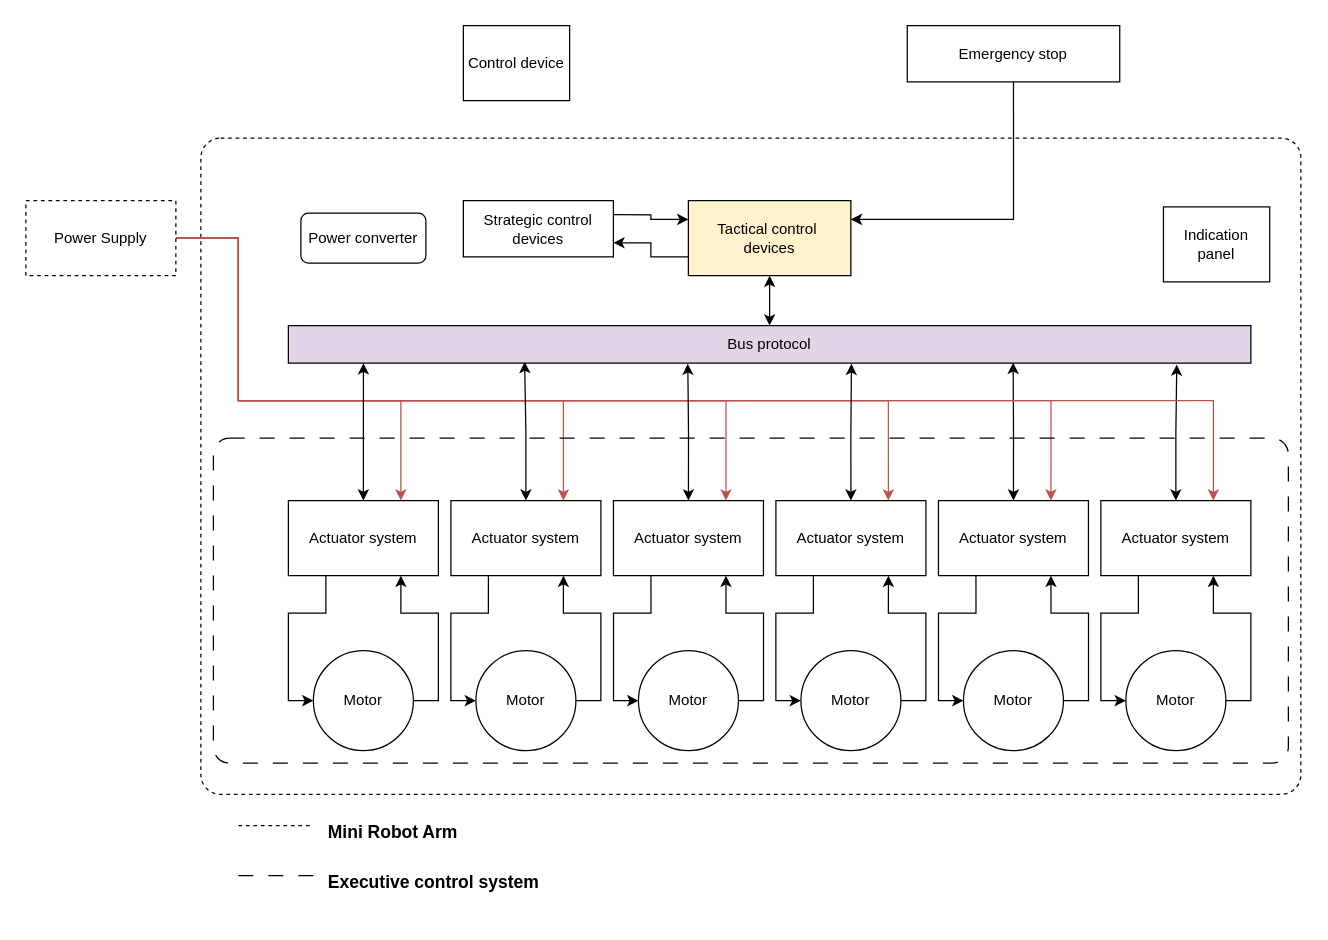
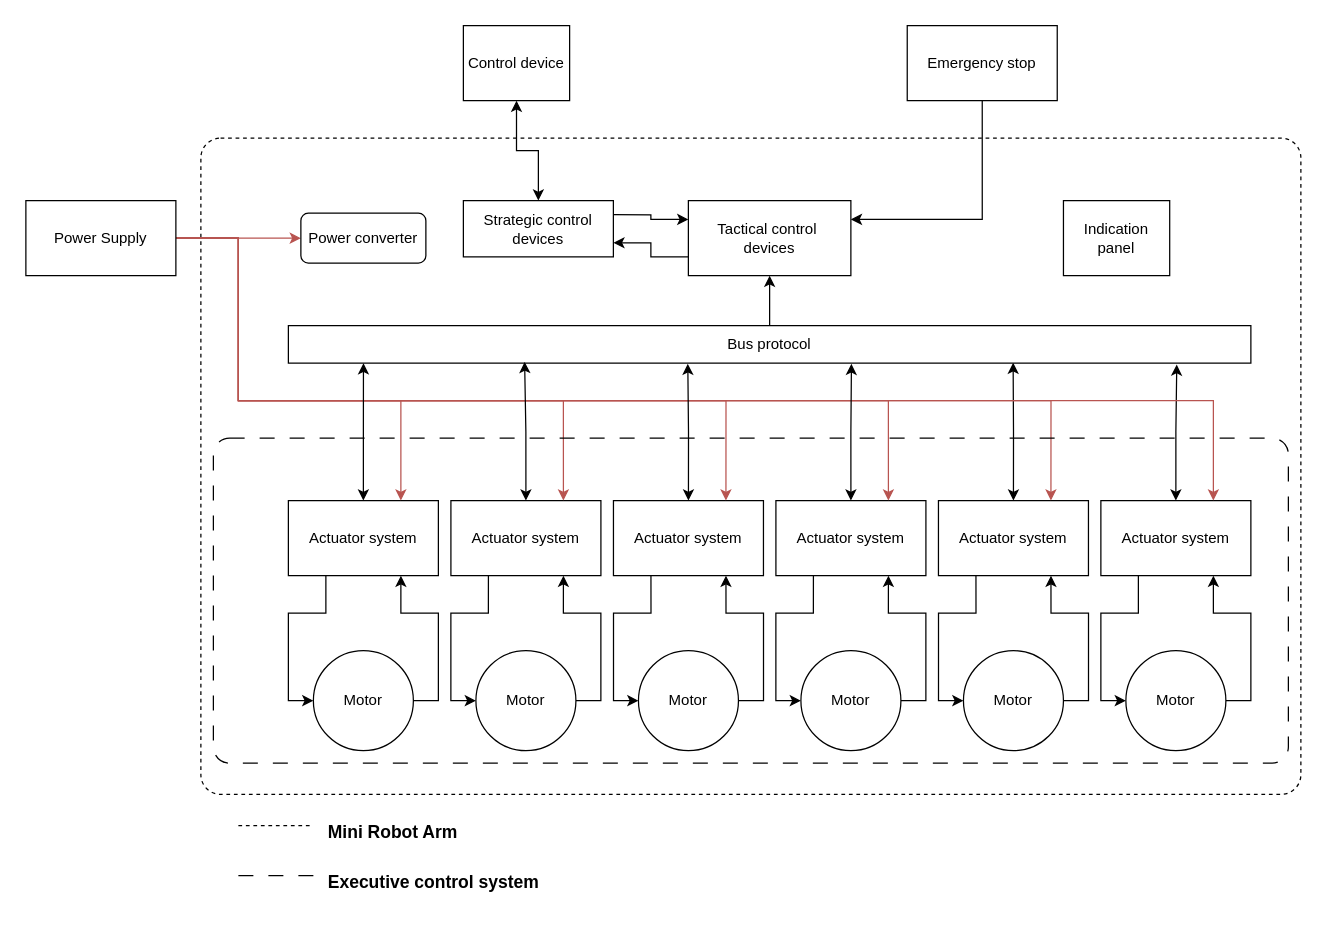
node "Emergency stop": size 213x56 -> 150x75
edge "Control device" -- "Strategic control devices": added
node "Power Supply": style dashed -> solid
edge "Power Supply" -> "Power converter": added
node "Tactical control devices": fillcolor #fff2cc -> #ffffff
node "Indication panel": moved (1216, 244) -> (1116, 238)
edge "Tactical control devices" -- "Bus protocol": arrowhead classic -> none
node "Bus protocol": fillcolor #e1d5e7 -> #ffffff
